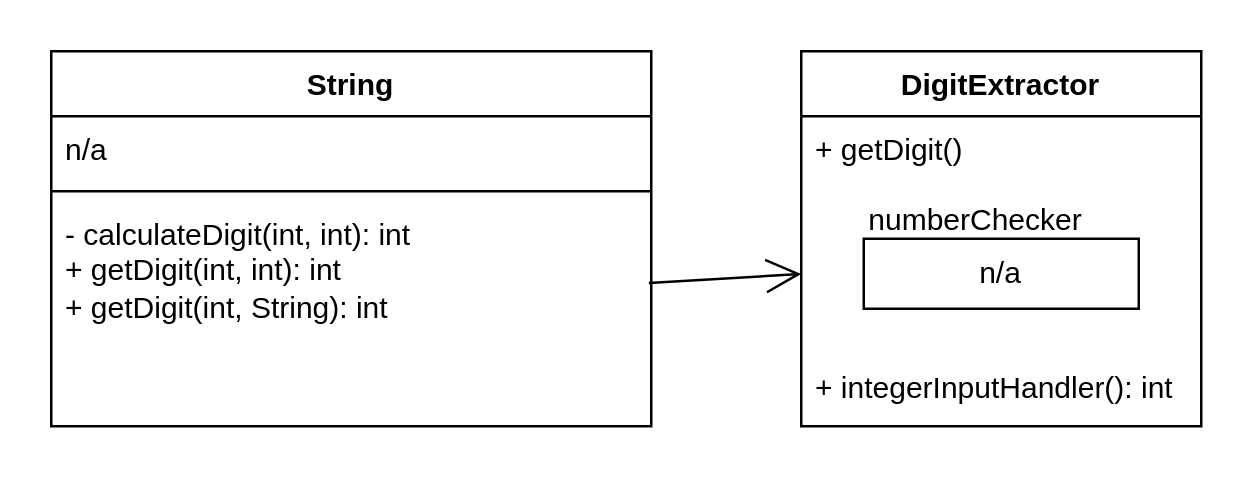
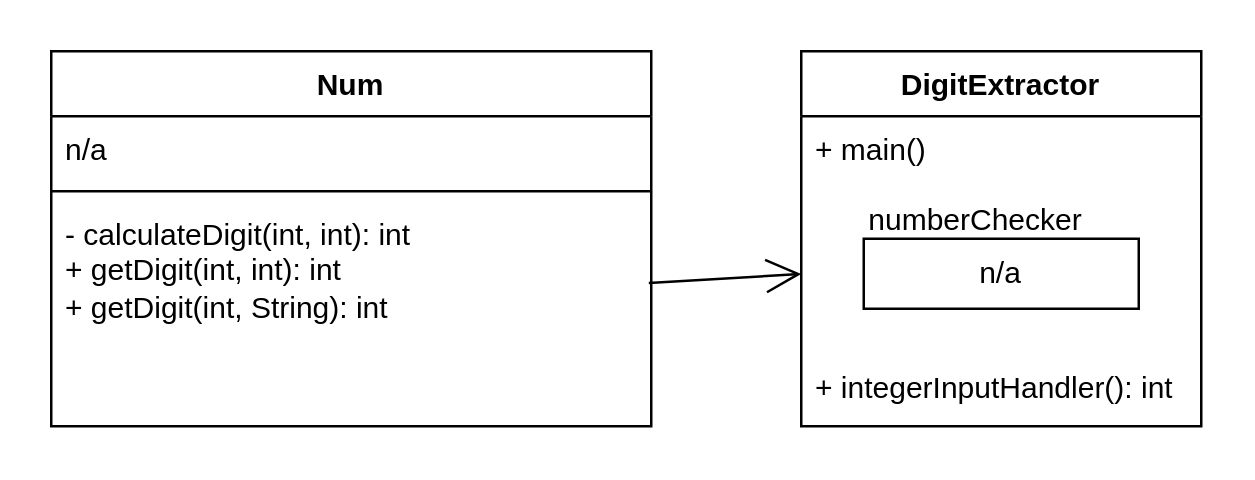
node "String": label "String" -> "Num"
node "+ getDigit()": label "+ getDigit()" -> "+ main()"
